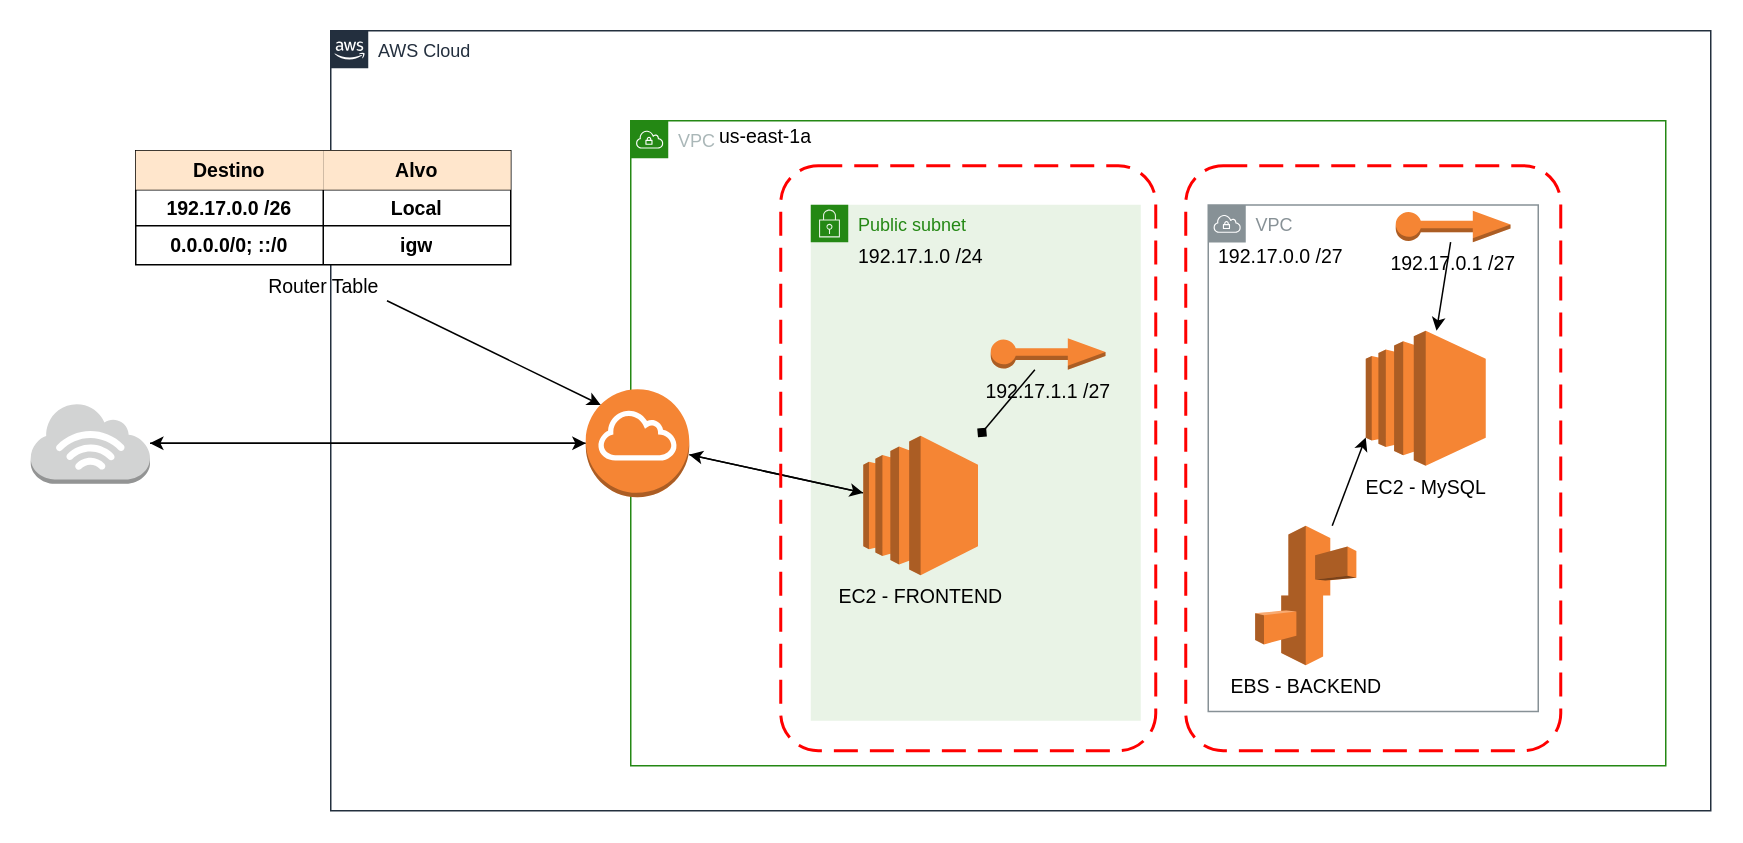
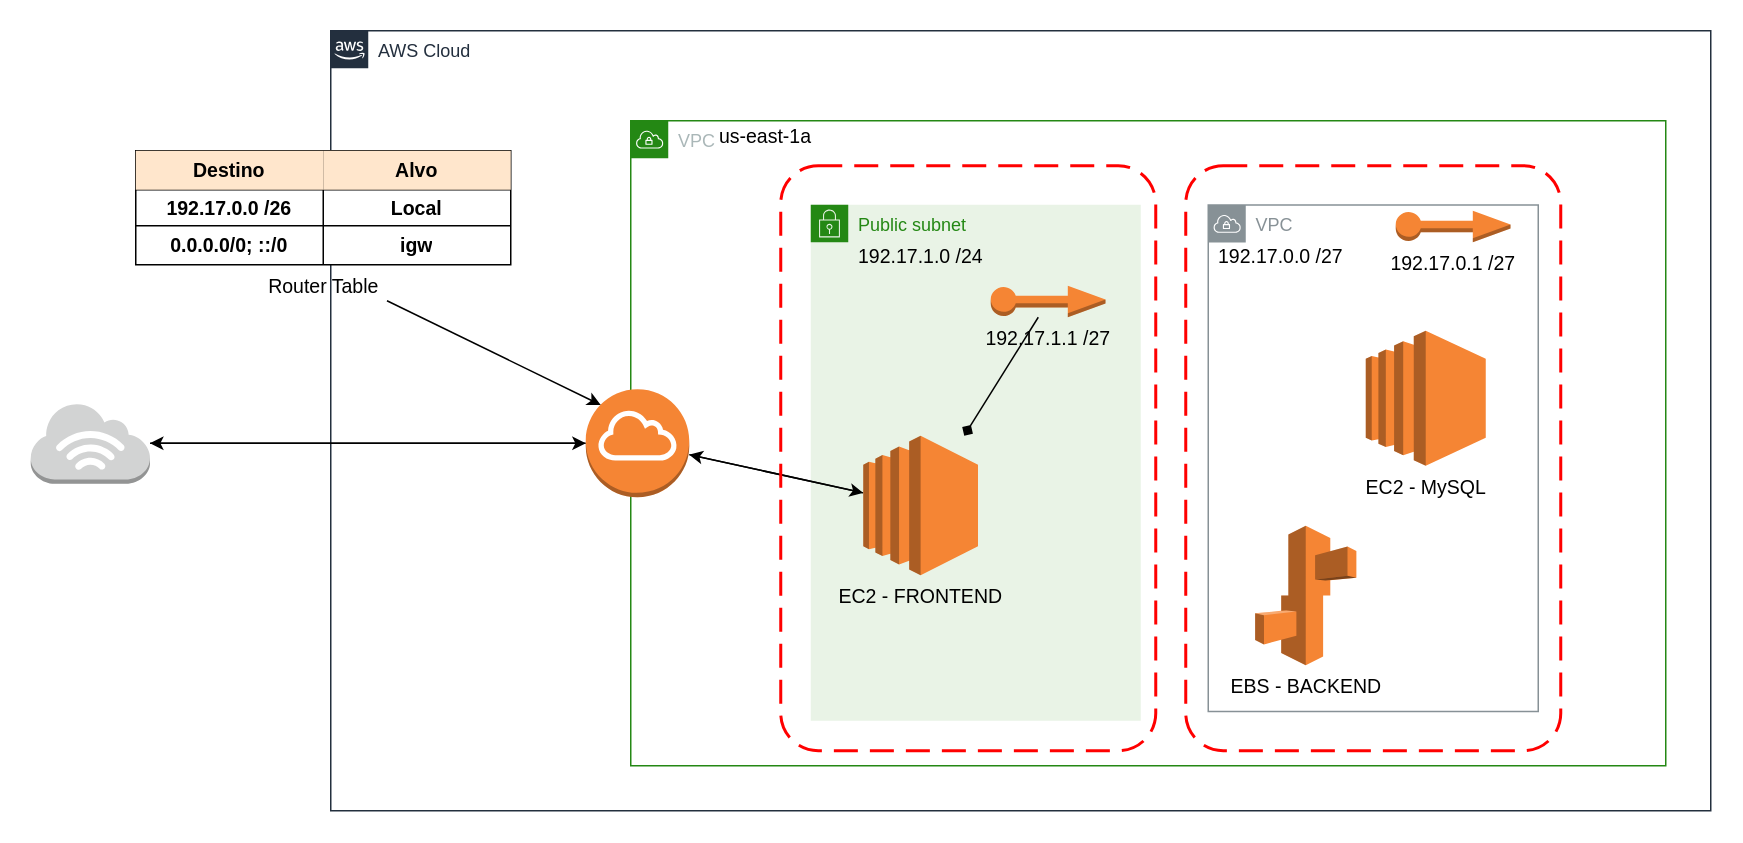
edge "192.17.0.1 /27" -> "EC2 - MySQL": removed
node "192.17.1.1 /27": moved (1048, 354) -> (1048, 302)
edge "EBS - BACKEND" -> "EC2 - MySQL": removed
